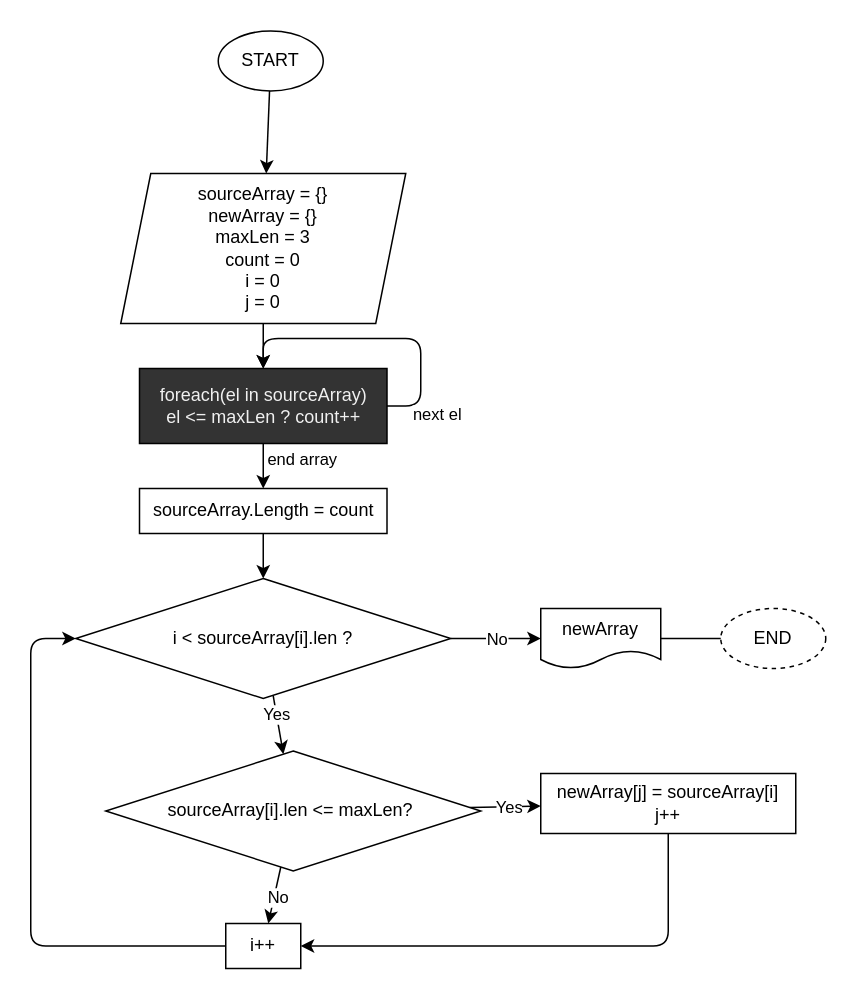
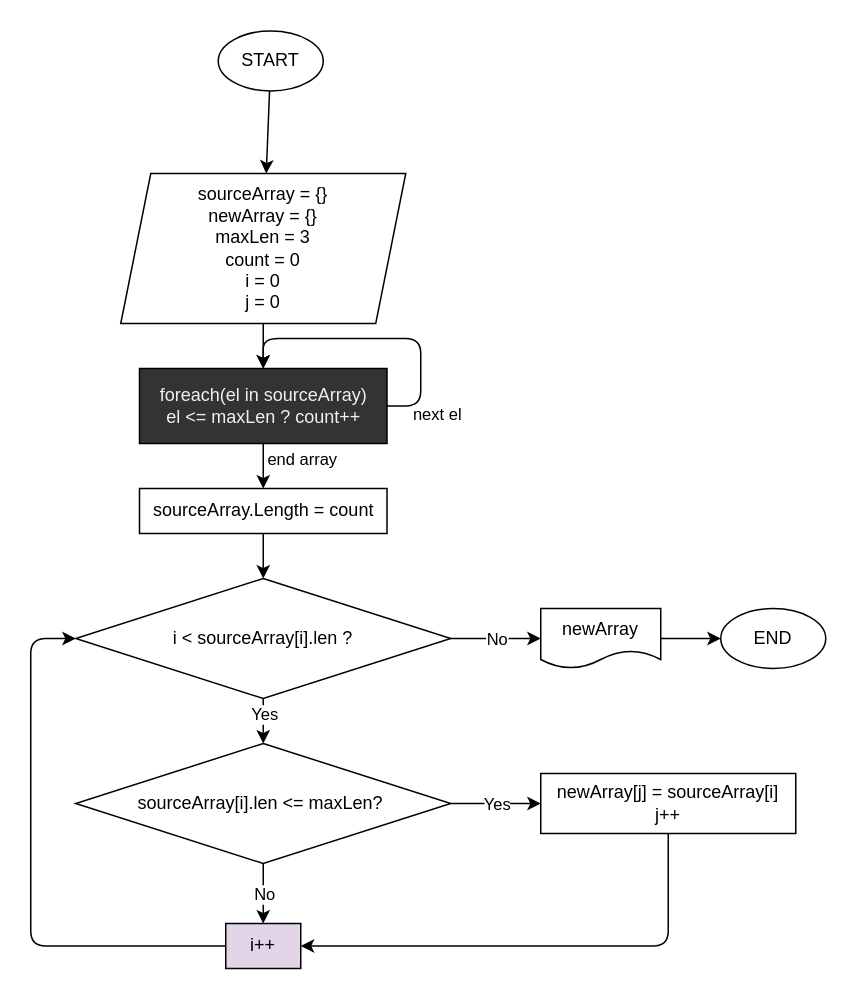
edge "newArray" -- "END": arrowhead none -> classic
node "END": style dashed -> solid
node "sourceArray[i].len <= maxLen?": moved (293, 811) -> (263, 803)
node "i++": fillcolor #ffffff -> #e1d5e7
